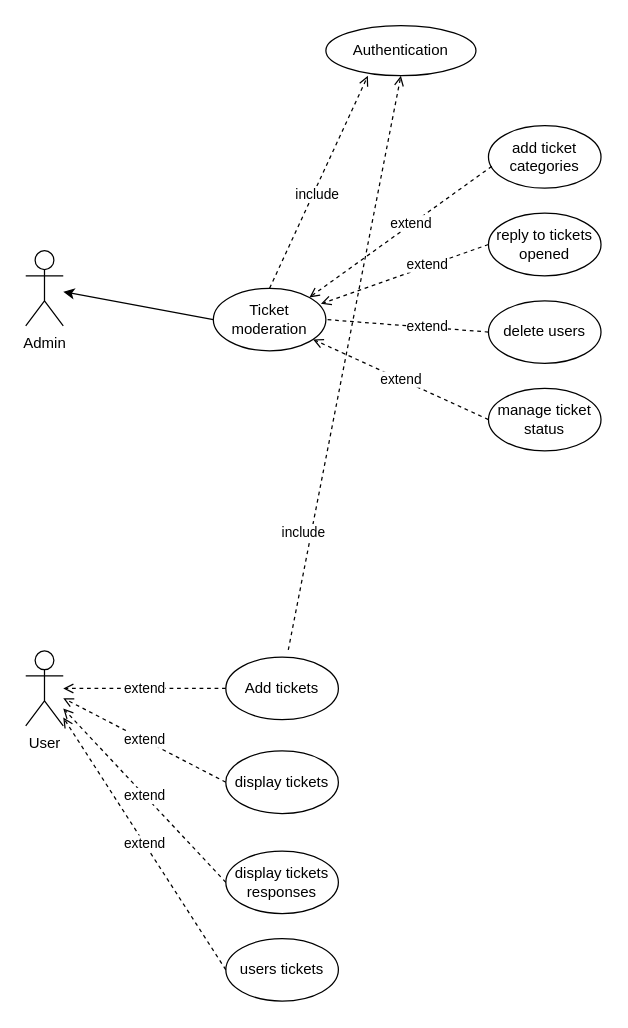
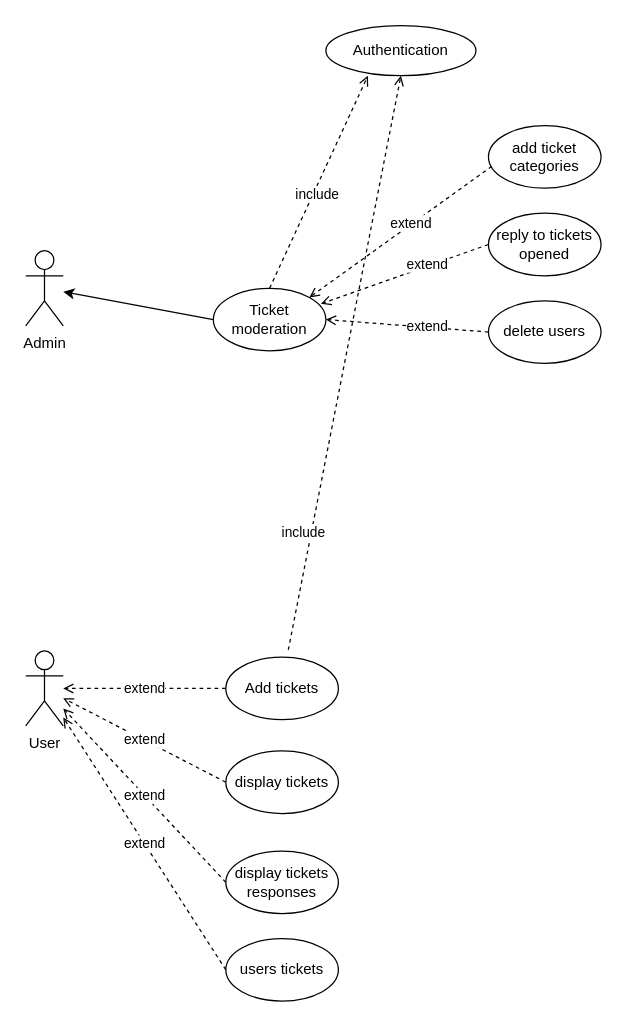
edge "Ticket moderation" -- "delete users": arrowhead none -> open
edge "manage ticket status" -> "Ticket moderation": removed, label "extend"
node "manage ticket status": removed
